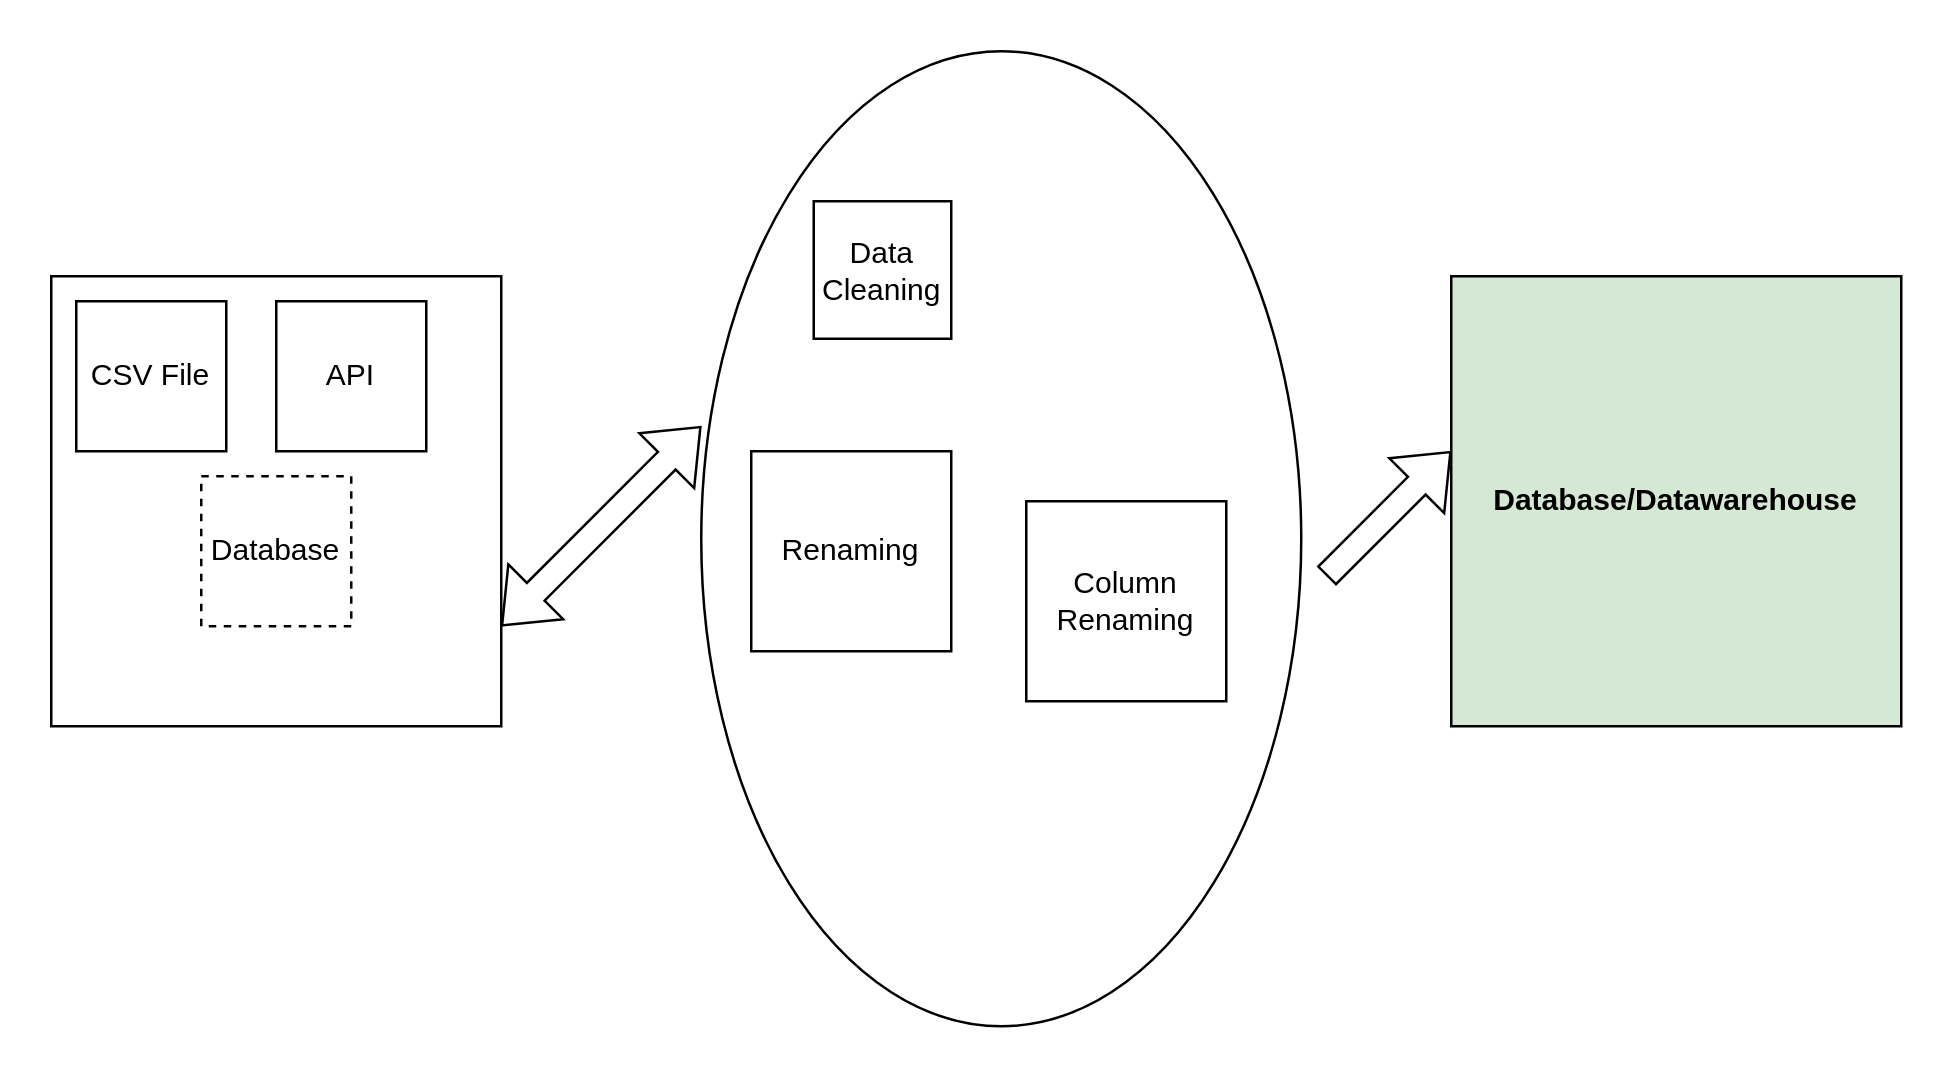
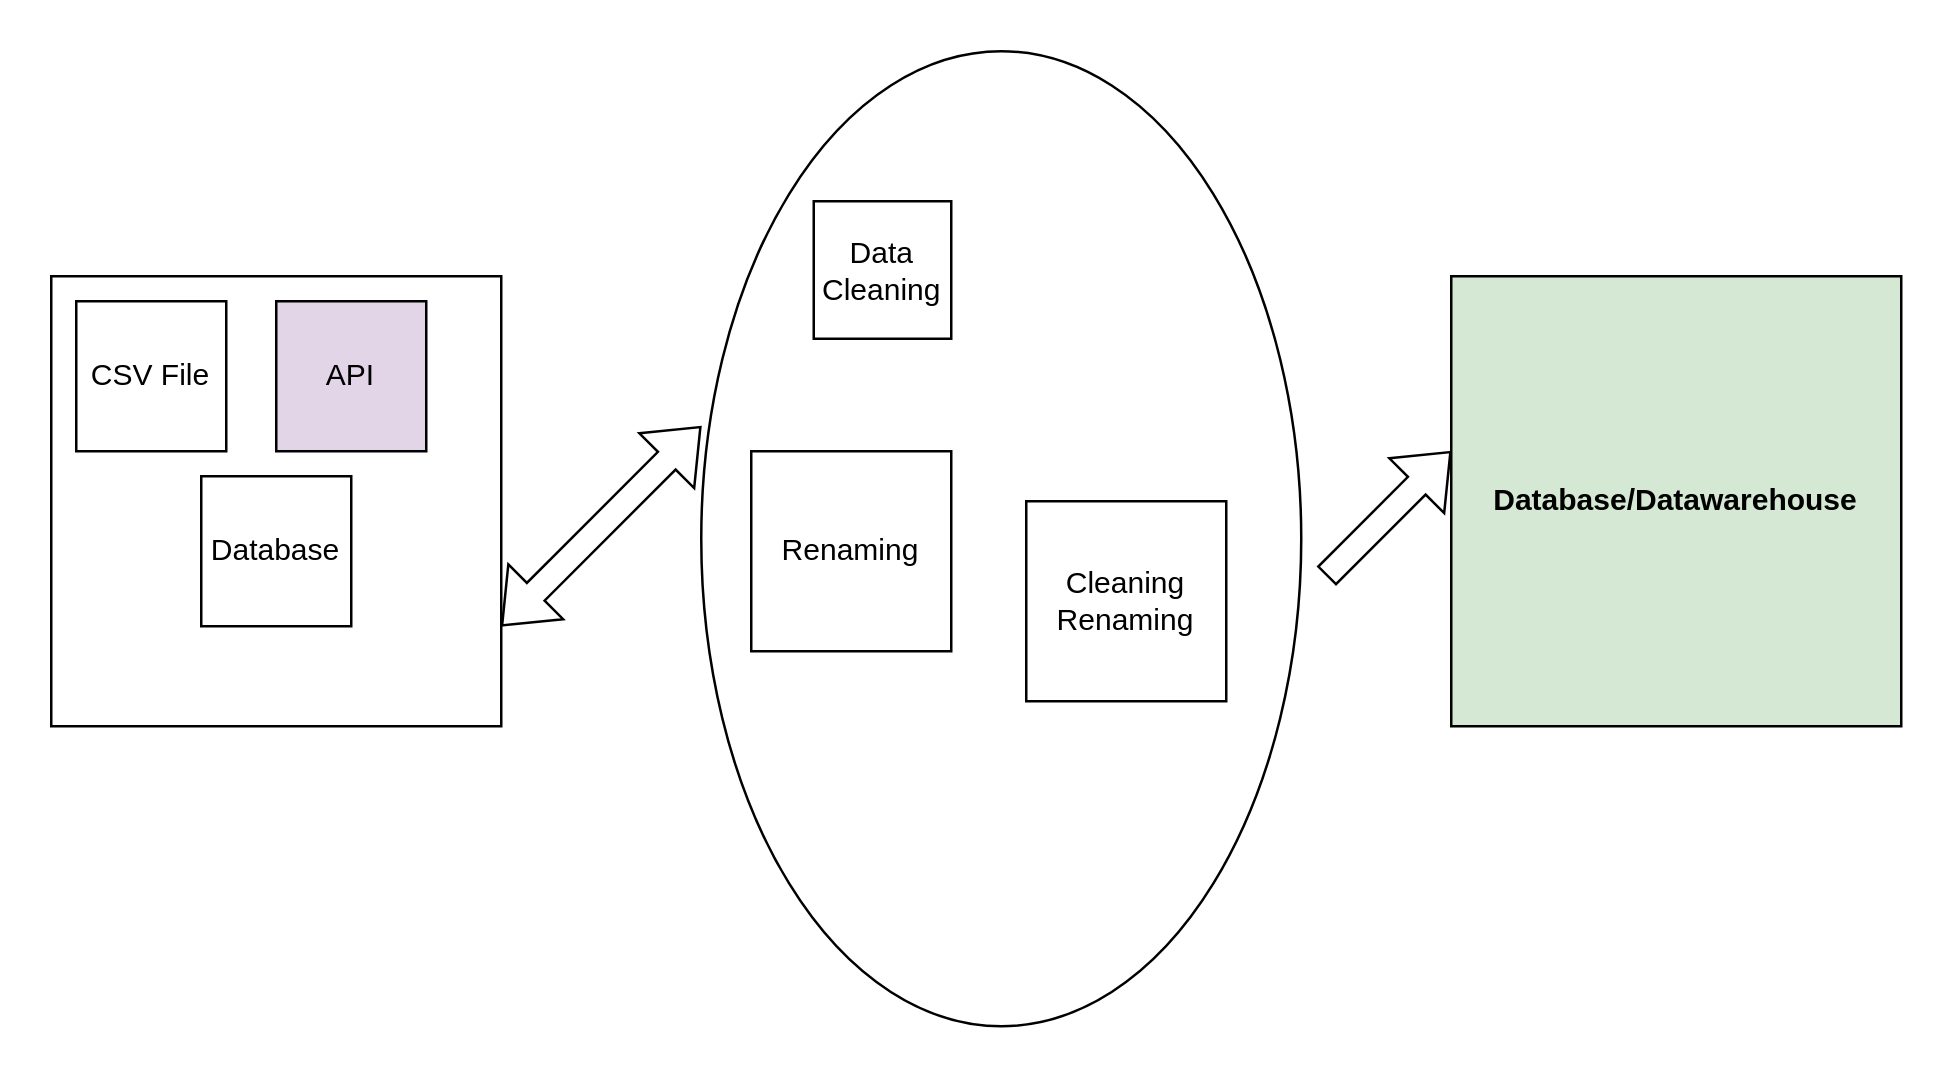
node "API": fillcolor #ffffff -> #e1d5e7
node "Database": style dashed -> solid
node "Column Renaming": label "Column Renaming" -> "Cleaning Renaming"
